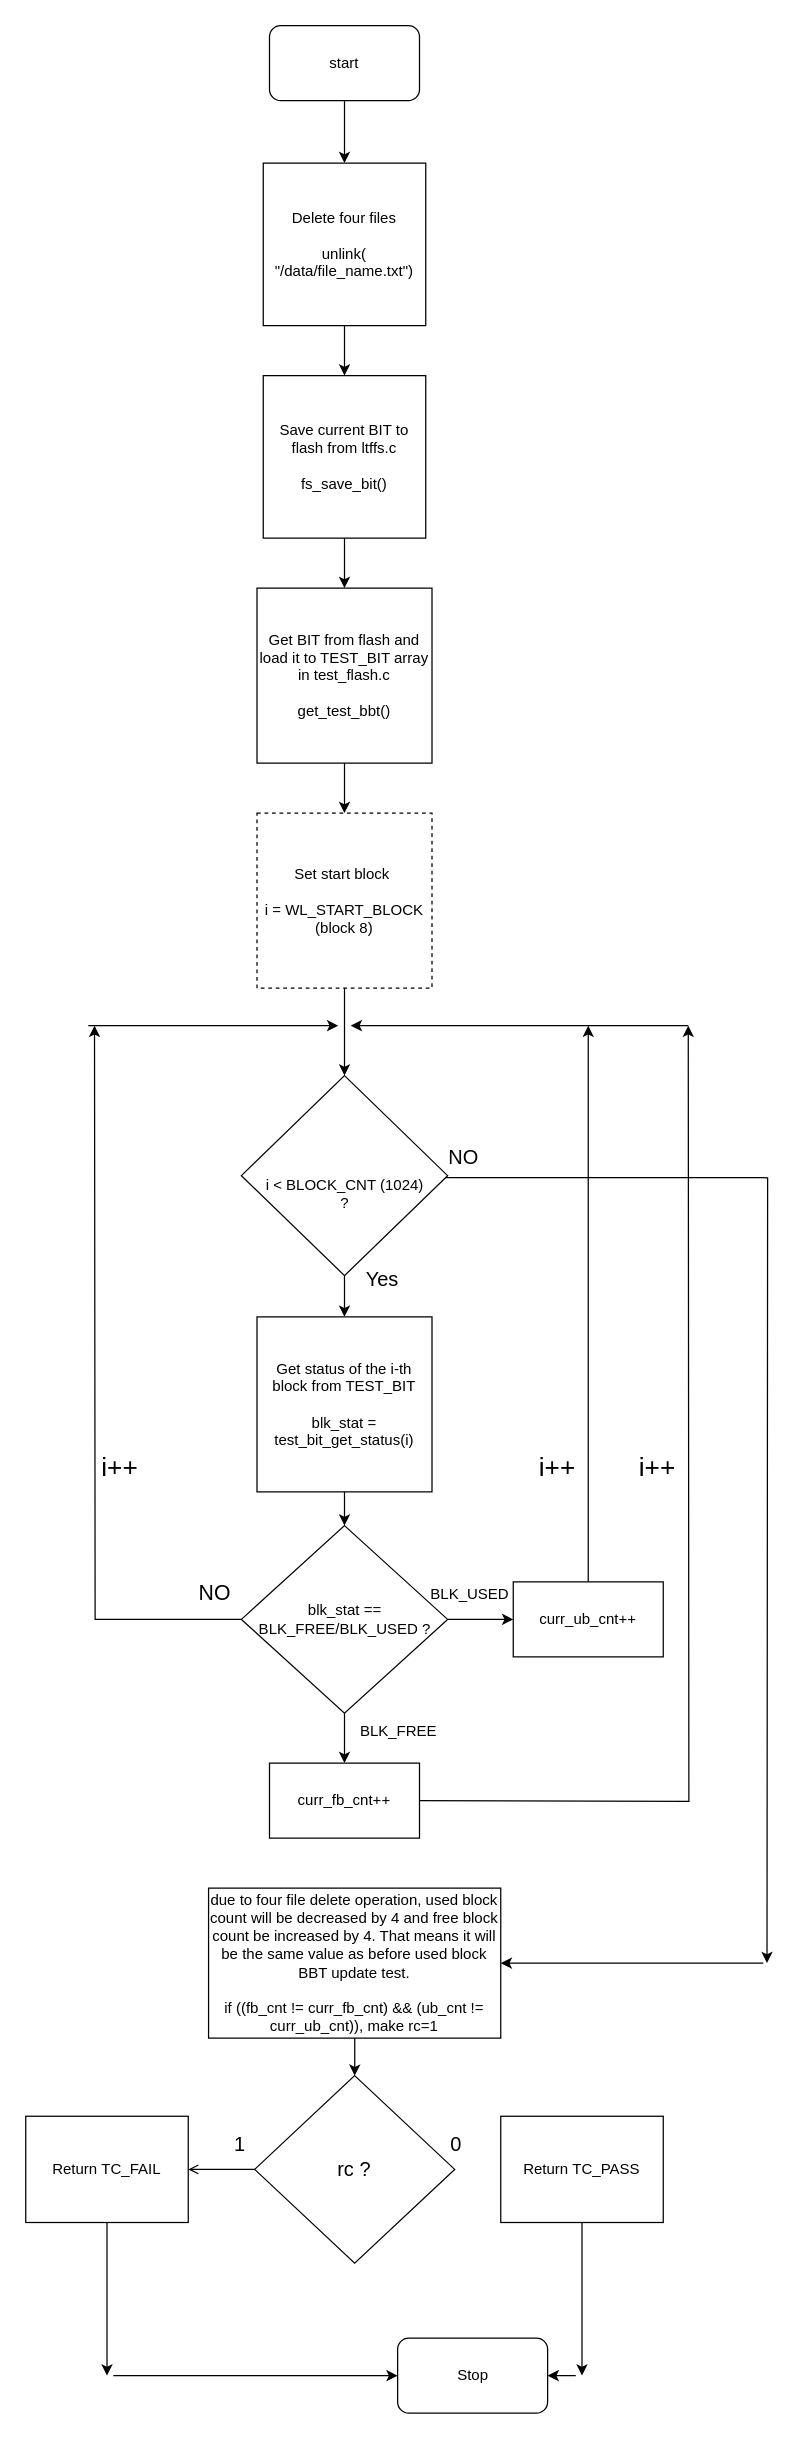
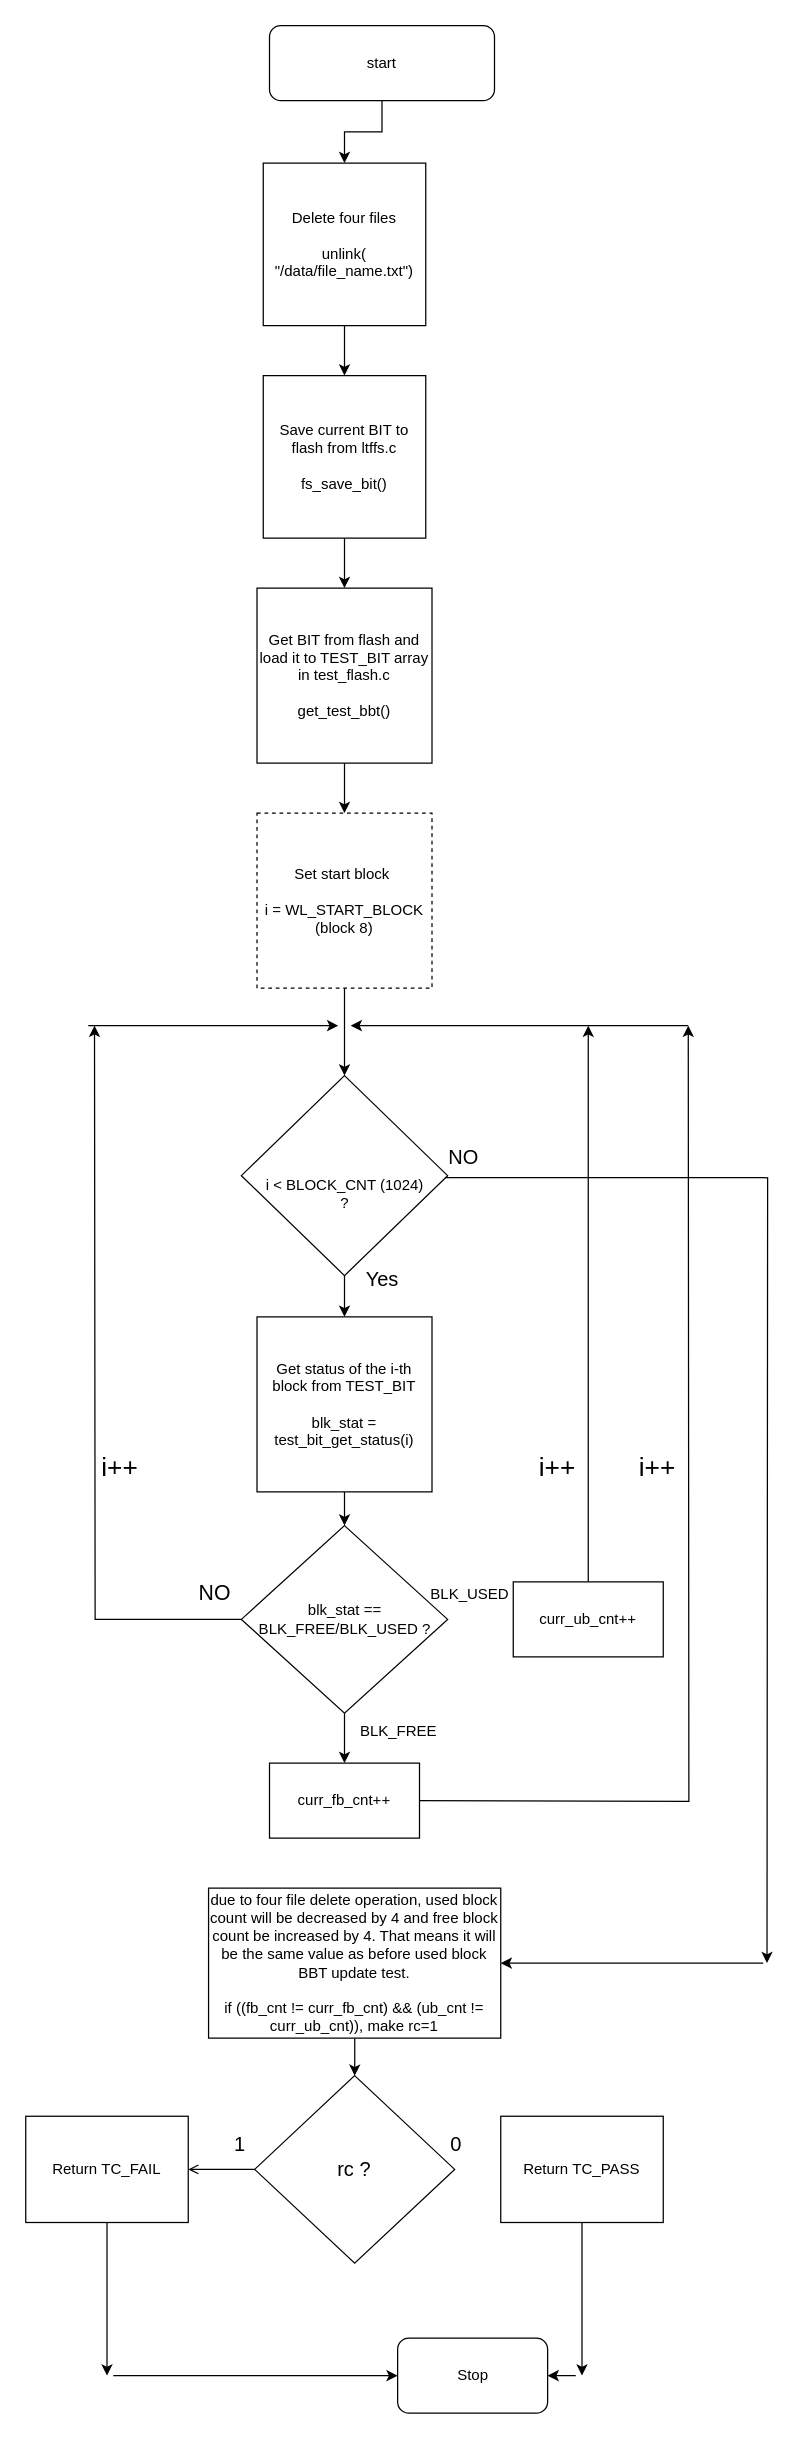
node "start": size 150x75 -> 225x75
edge "blk_stat == BLK_FREE/BLK_USED ?" -> "curr_ub_cnt++": removed
